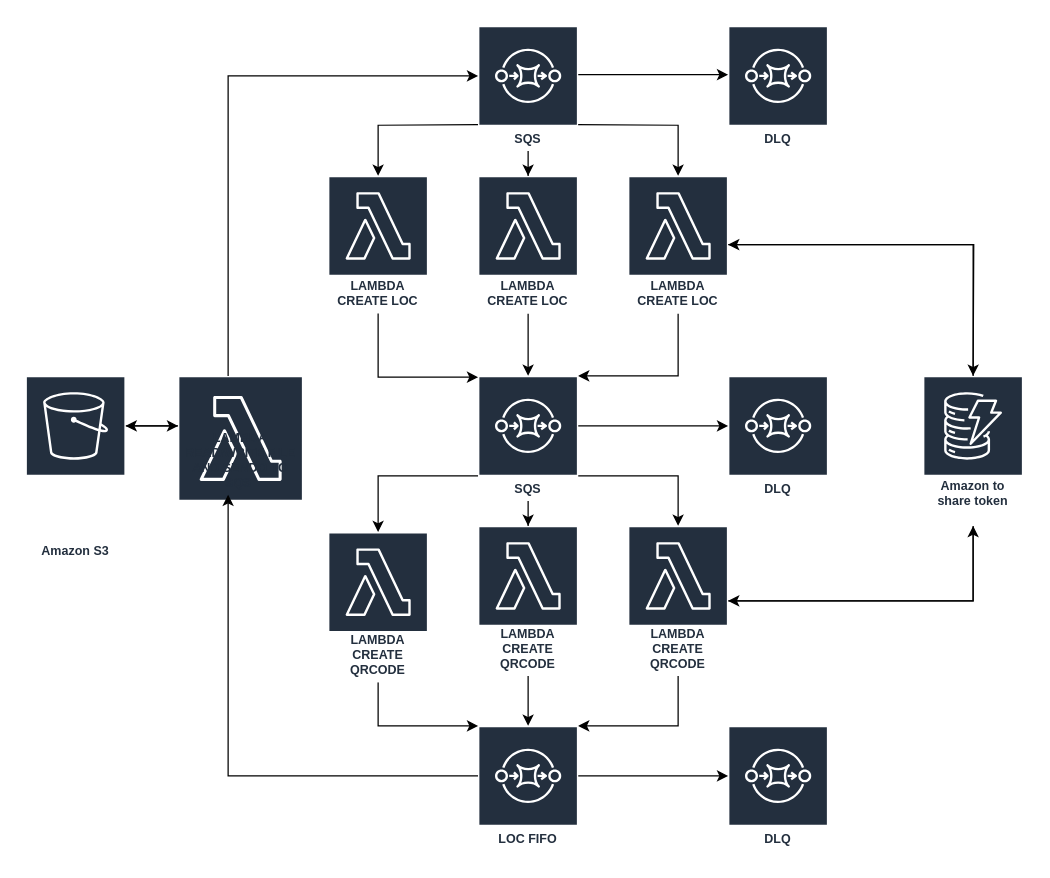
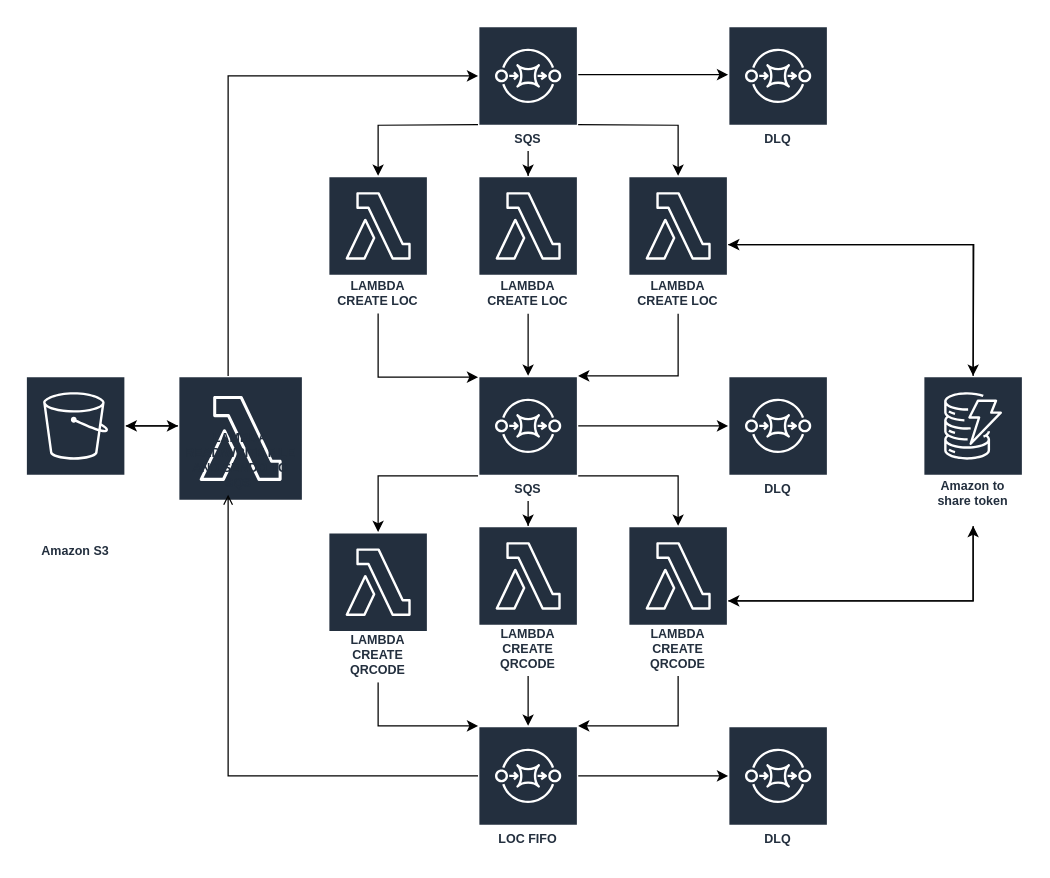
edge "LOC FIFO" -> "LAMBDA READ/WRITE FILE AND SENDO TO SQS": arrowhead classic -> open
